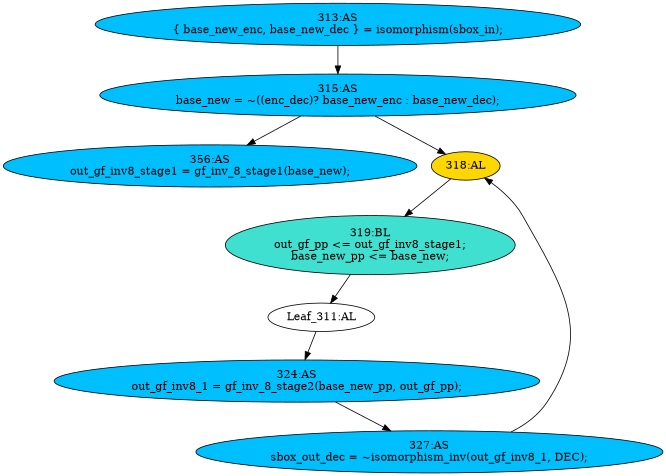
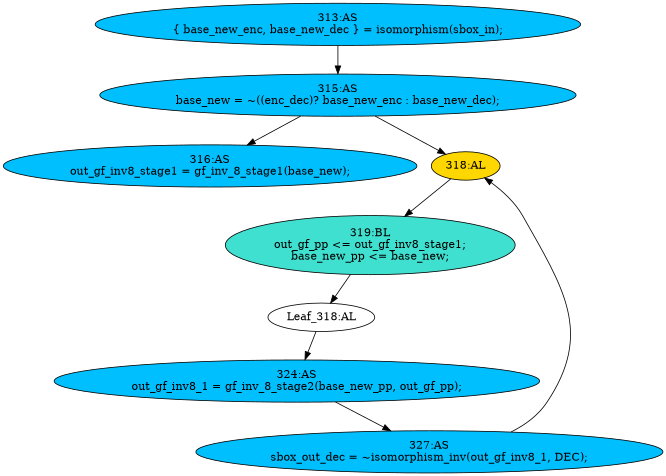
node "356:AS out_gf_inv8_stage1 = gf_inv_8_stage1(base_new);": label "356:AS out_gf_inv8_stage1 = gf_inv_8_stage1(base_new);" -> "316:AS out_gf_inv8_stage1 = gf_inv_8_stage1(base_new);"
node "Leaf_311:AL": label "Leaf_311:AL" -> "Leaf_318:AL"
